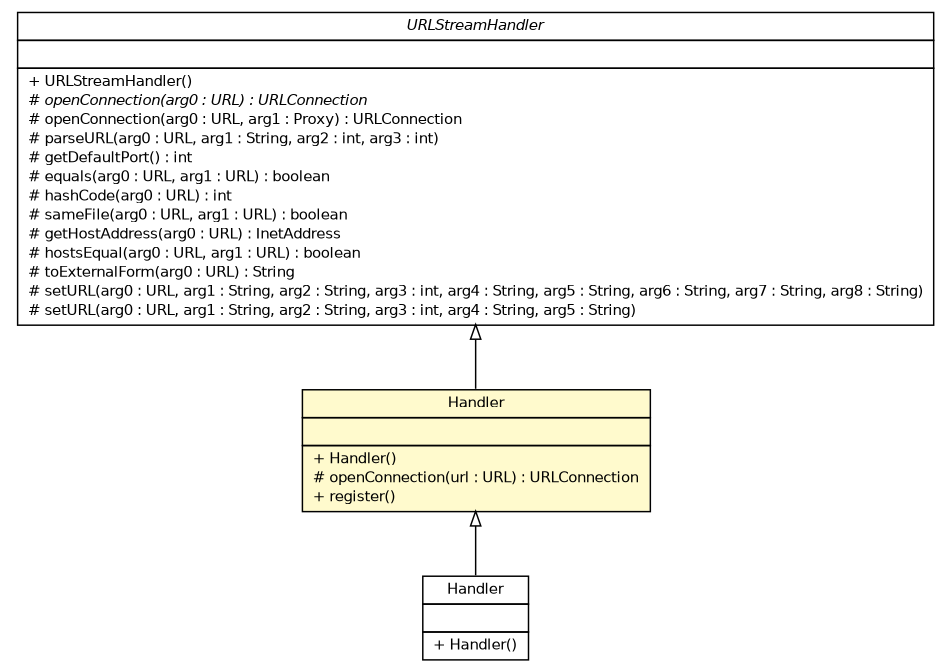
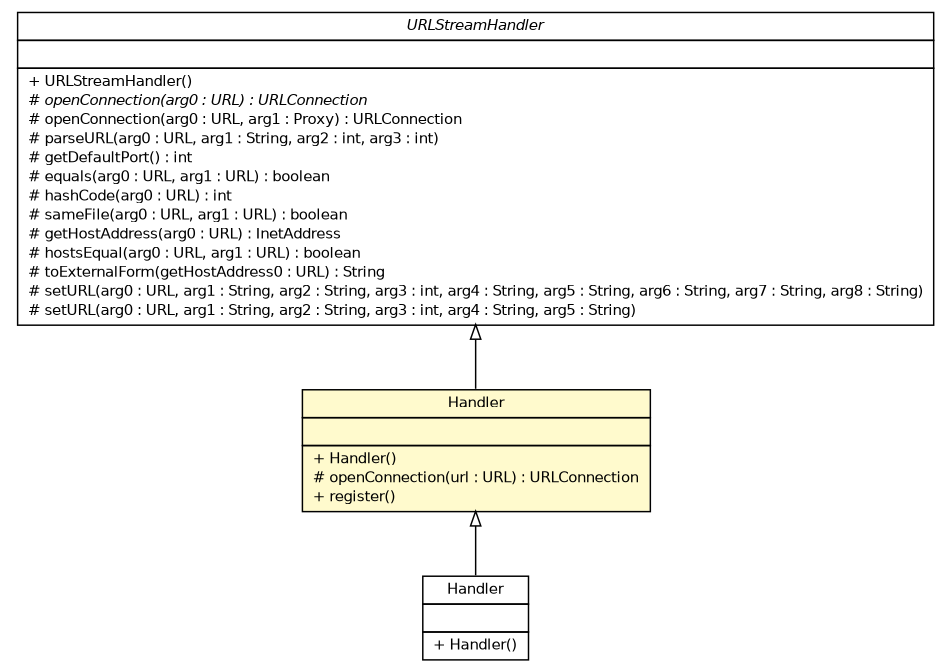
node "URLStreamHandler": text "# toExternalForm(arg0 : URL) : String" -> "# toExternalForm(getHostAddress0 : URL) : String"
